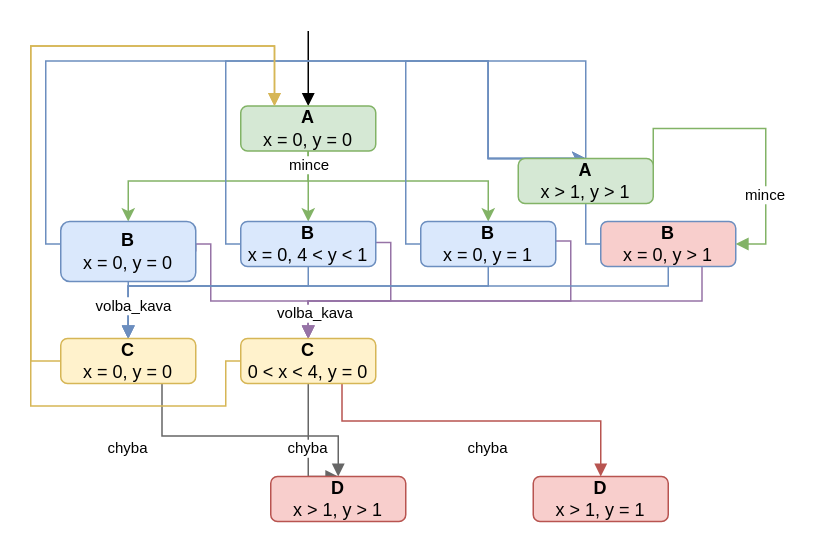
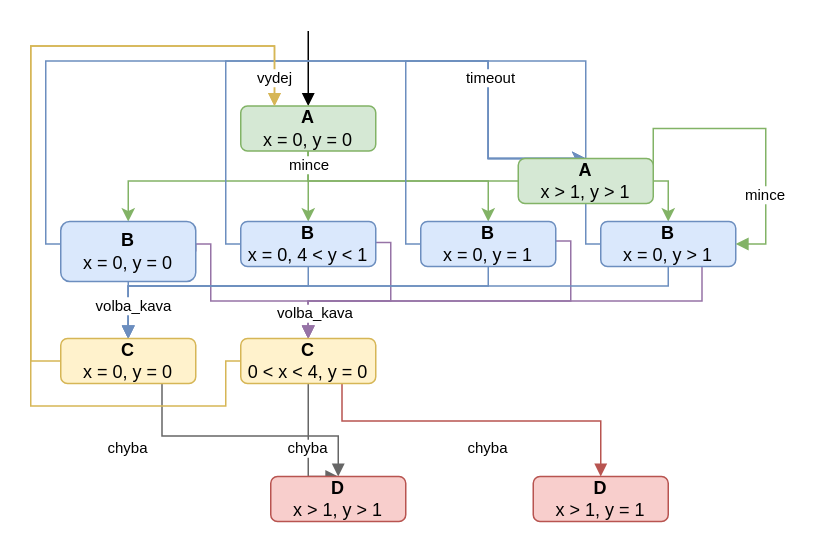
node "vydej": added
node "timeout": added
edge "A x = 0, y = 0" -> "B x = 0, y > 1": added
node "B x = 0, y > 1": fillcolor #f8cecc -> #dae8fc
